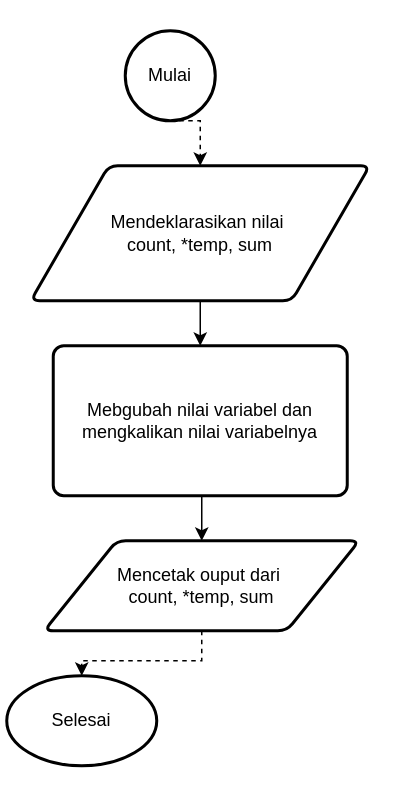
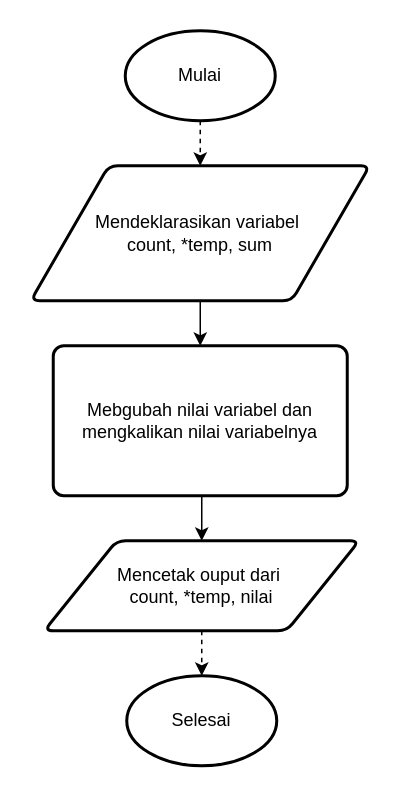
node "Mulai": size 90x90 -> 150x90
node "Mendeklarasikan nilai count, *temp, sum": label "Mendeklarasikan nilai count, *temp, sum" -> "Mendeklarasikan variabel count, *temp, sum"
node "Mencetak ouput dari count, *temp, sum": label "Mencetak ouput dari count, *temp, sum" -> "Mencetak ouput dari count, *temp, nilai"
node "Selesai": moved (82, 721) -> (202, 721)
